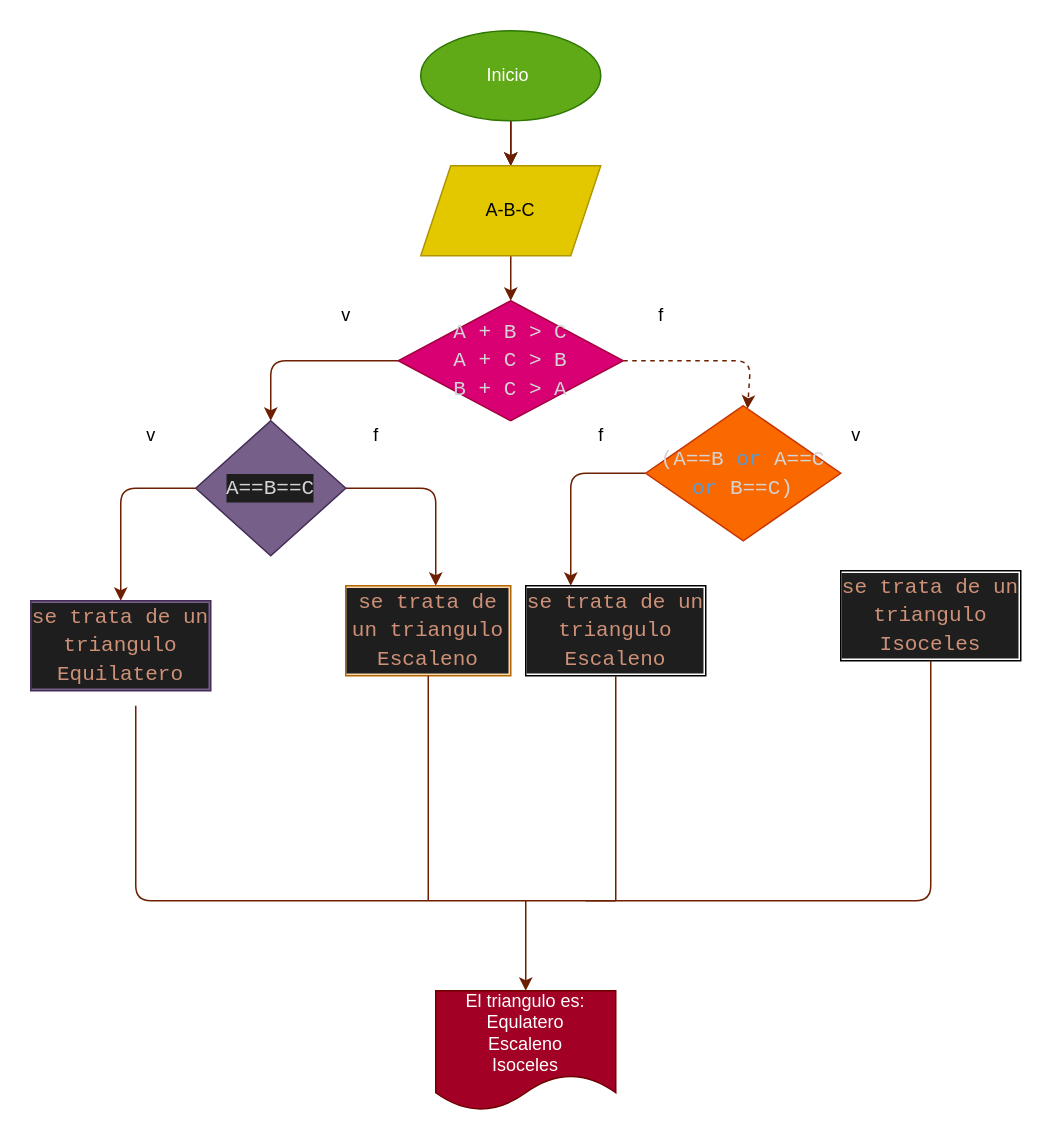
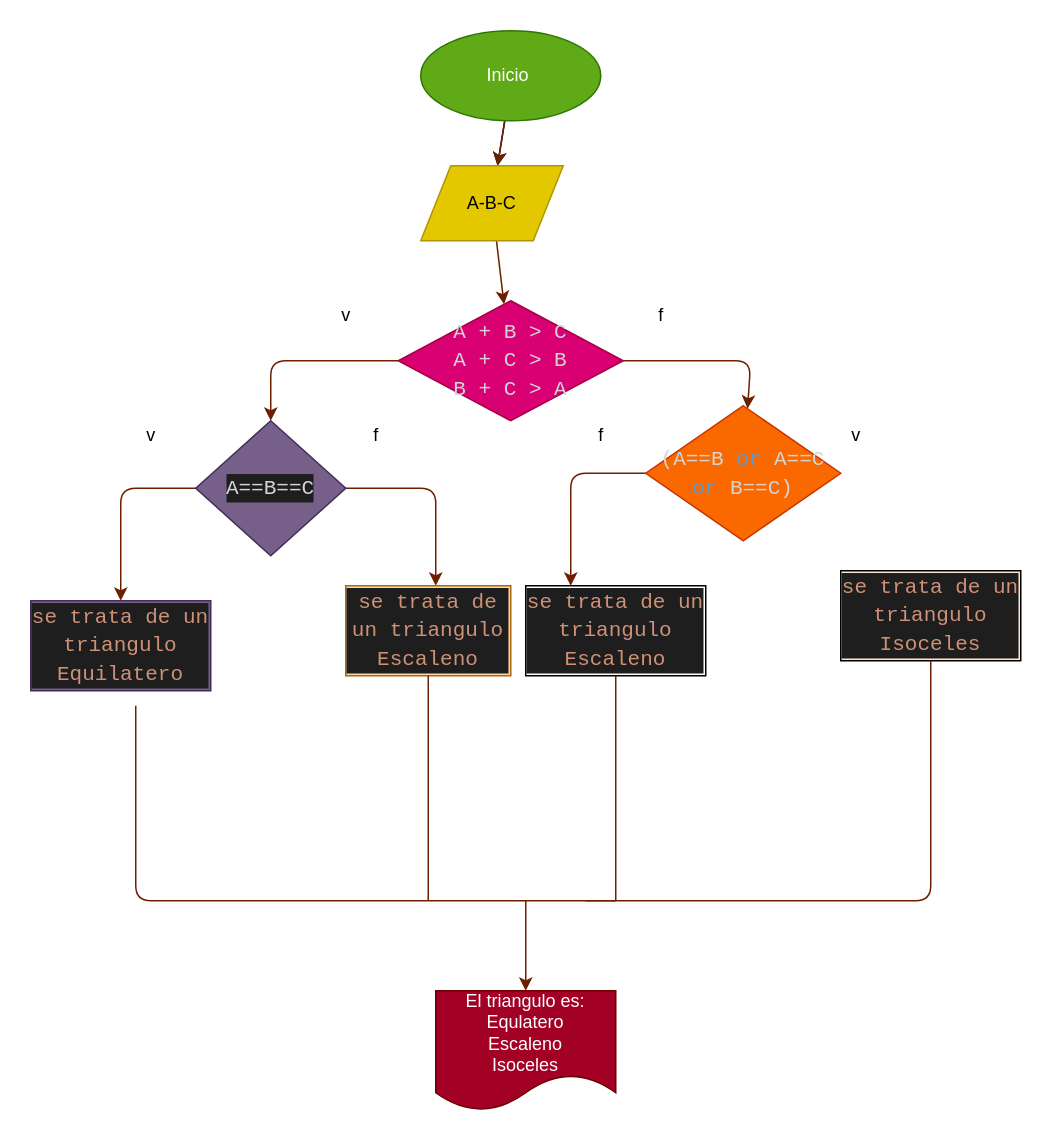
node "A-B-C": size 180x90 -> 143x75
edge "A + B > C A + C > B B + C > A" -> "(A==B or A==C or B==C)": style dashed -> solid
node "se trata de un triangulo Isoceles": fillcolor #ffffff -> #ffe6cc
